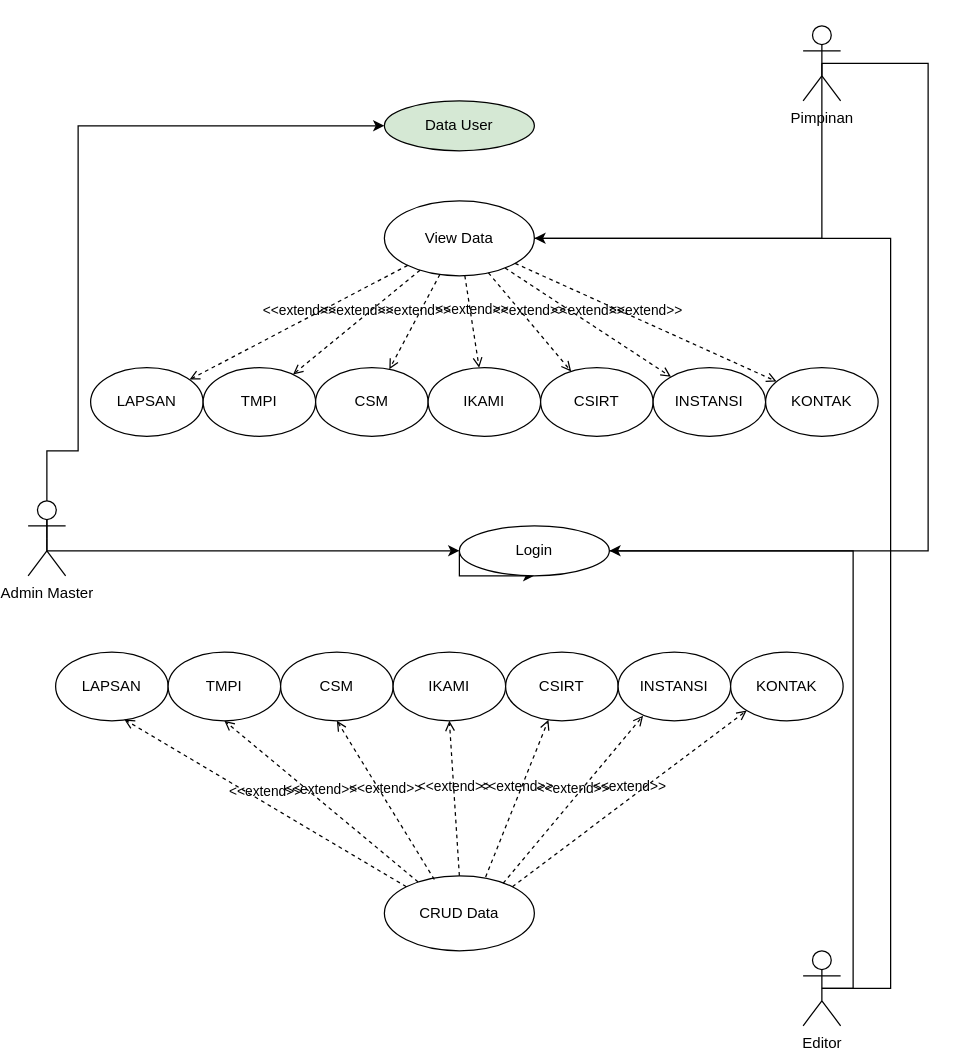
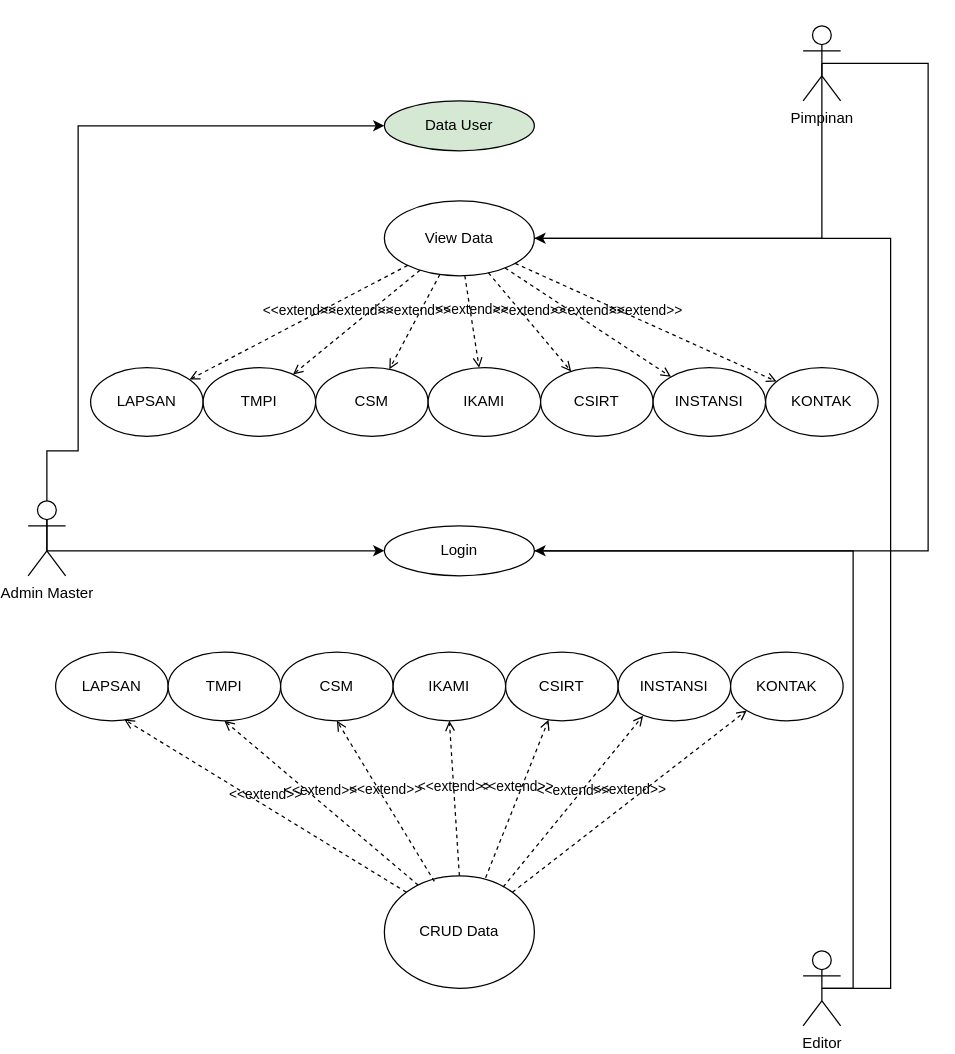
node "Login": moved (534, 551) -> (459, 551)
node "CRUD Data": size 150x75 -> 150x113
